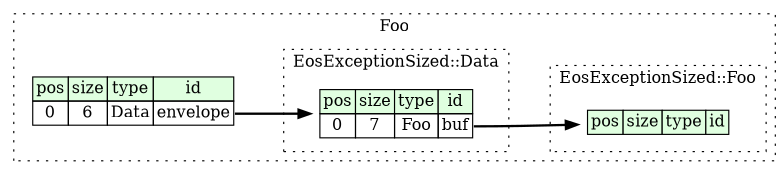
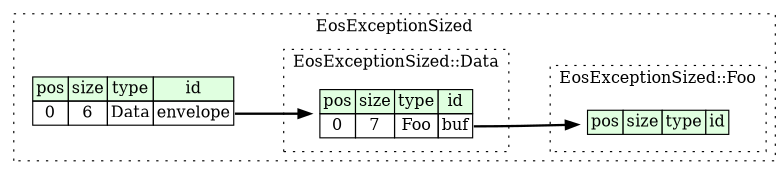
cluster "Foo": label "Foo" -> "EosExceptionSized"
